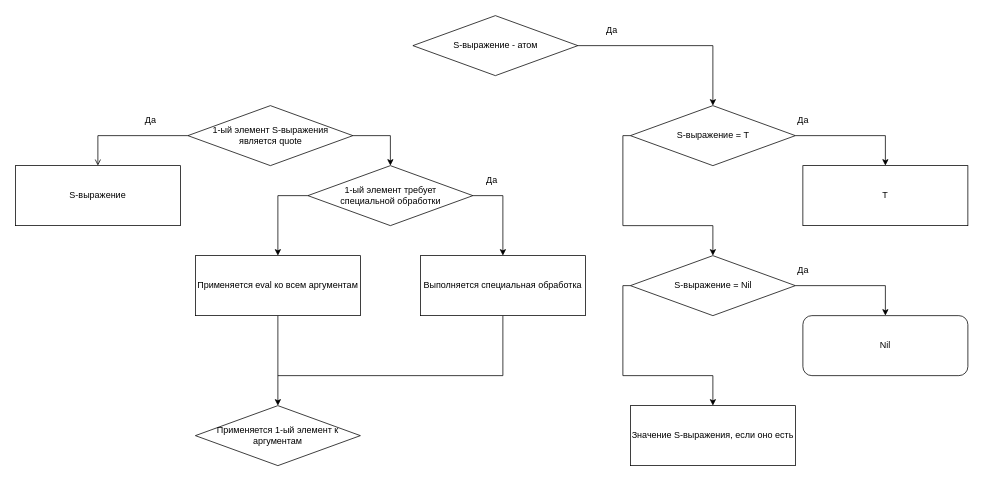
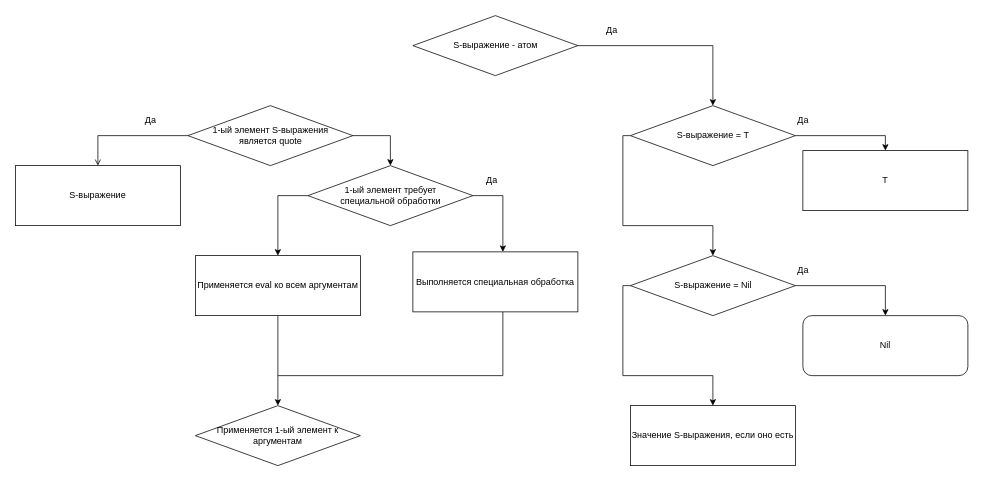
node "T": moved (885, 195) -> (885, 180)
node "Выполняется специальная обработка": moved (503, 285) -> (495, 282)
